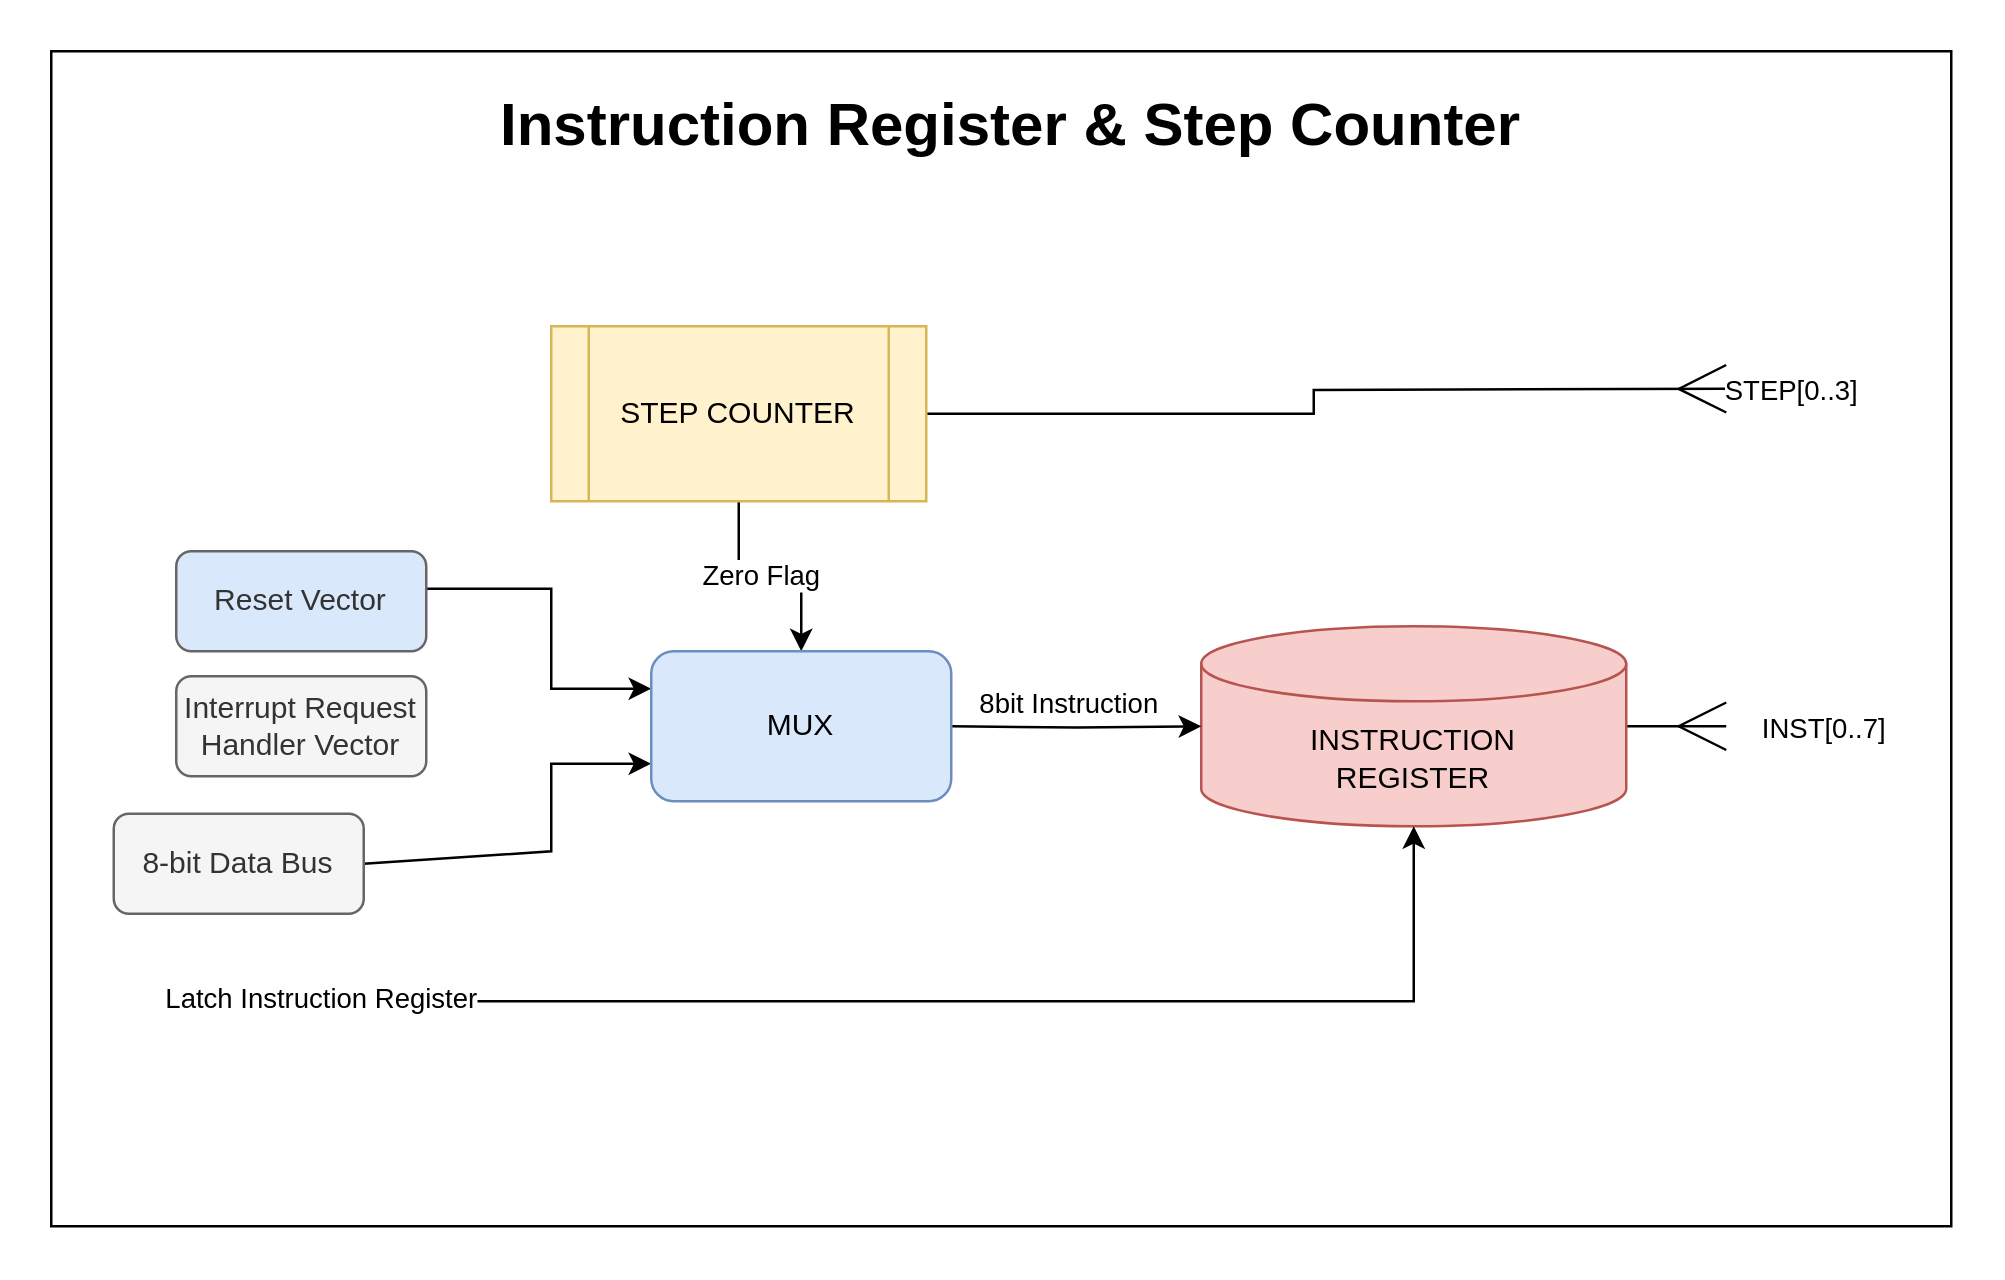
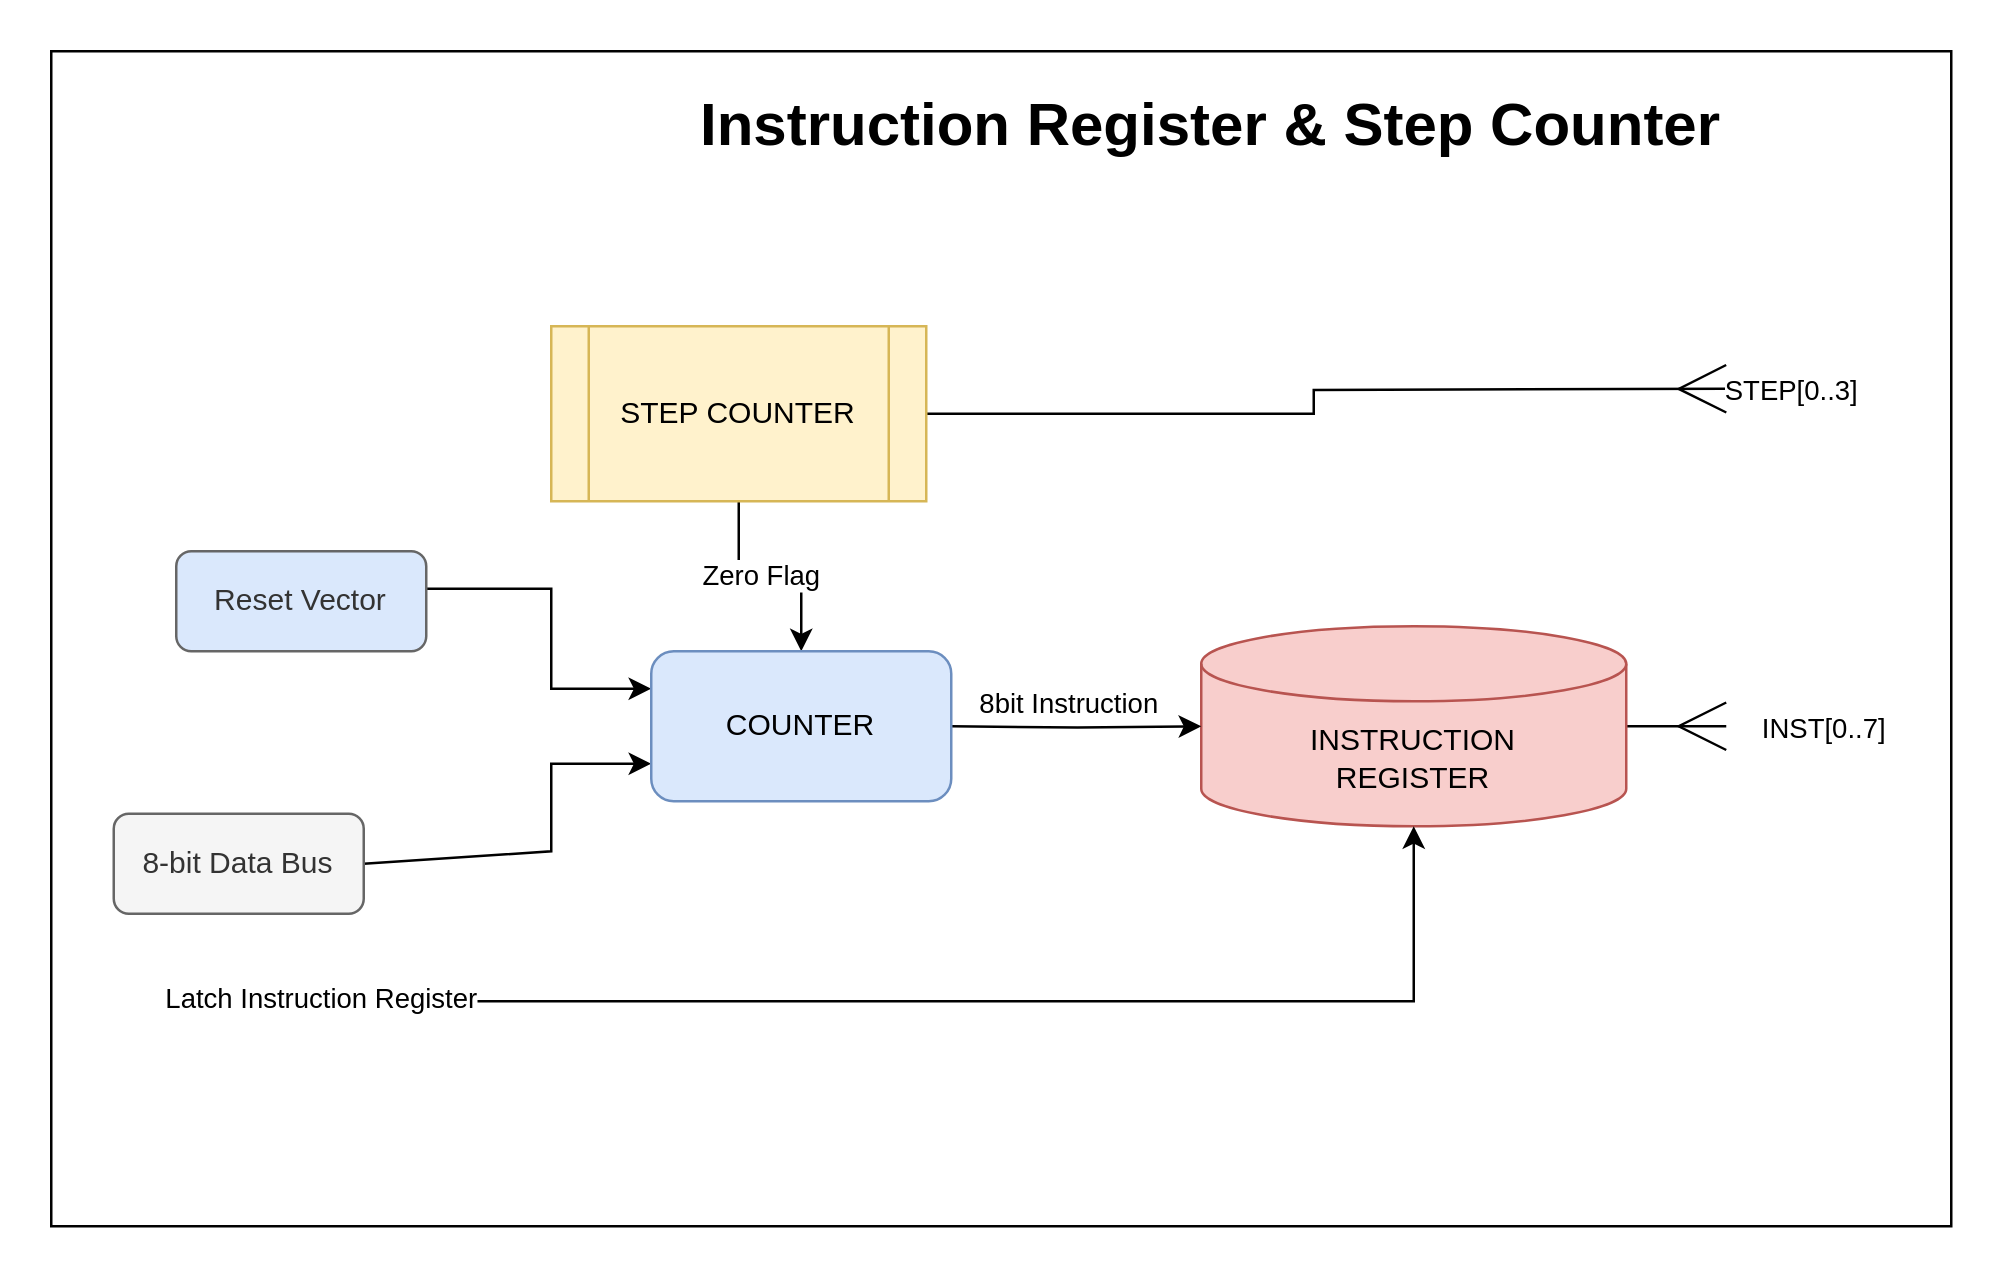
node "Instruction Register & Step Counter": moved (1076, 139) -> (1276, 139)
node "Interrupt Request Handler Vector": removed
node "MUX": label "MUX" -> "COUNTER"
